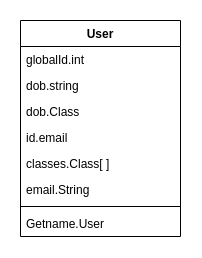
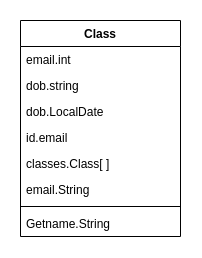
node "User": label "User" -> "Class"
node "globalId.int": label "globalId.int" -> "email.int"
node "dob.Class": label "dob.Class" -> "dob.LocalDate"
node "Getname.User": label "Getname.User" -> "Getname.String"
